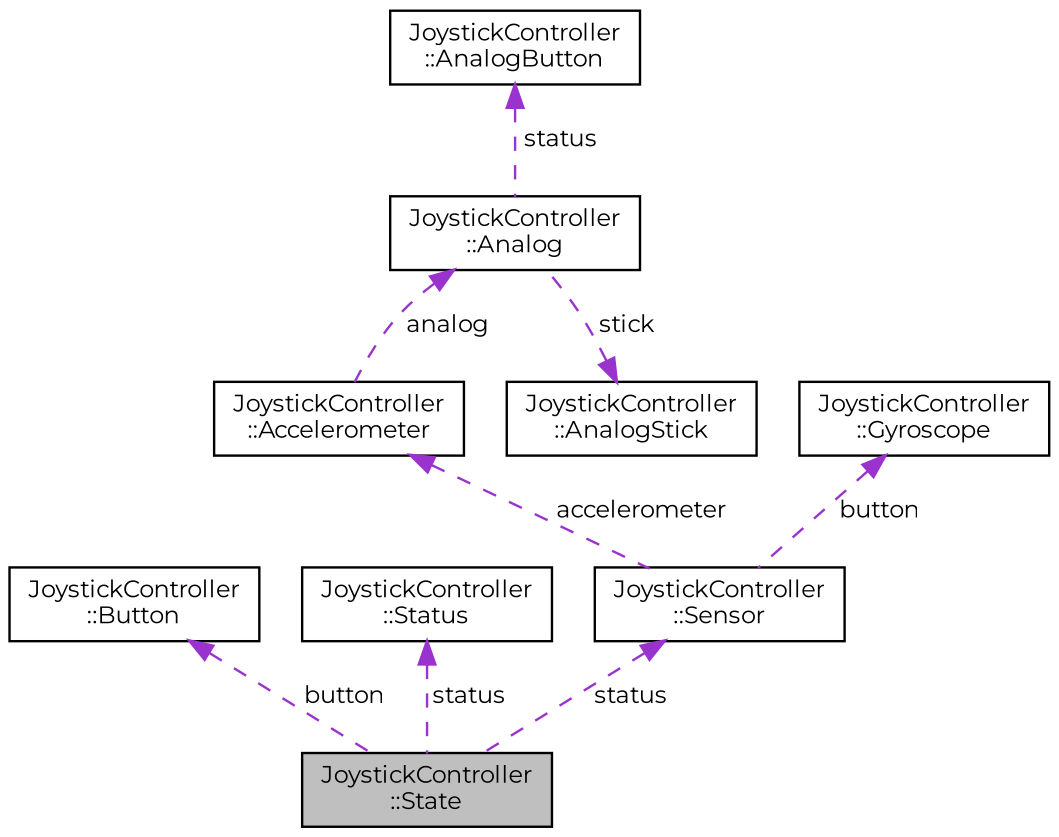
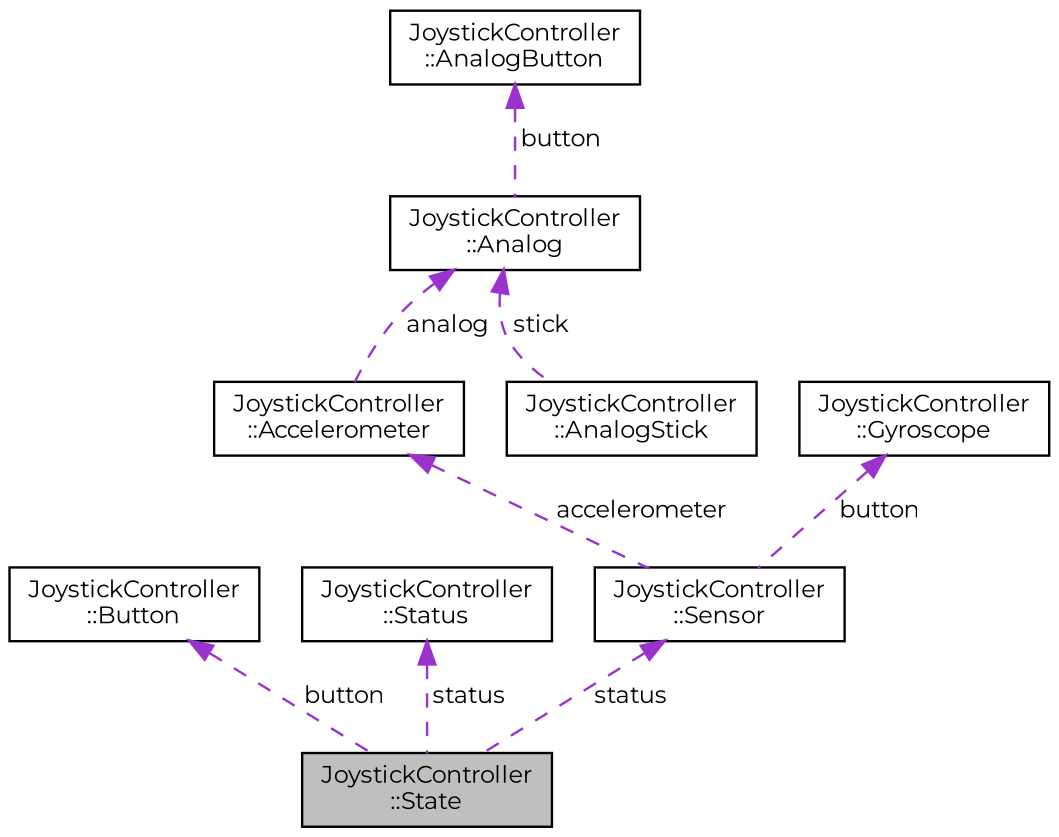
edge "JoystickController ::Analog" -> "JoystickController ::AnalogButton": label " status" -> " button"
edge "JoystickController ::Analog" -> "JoystickController ::AnalogStick": reversed
